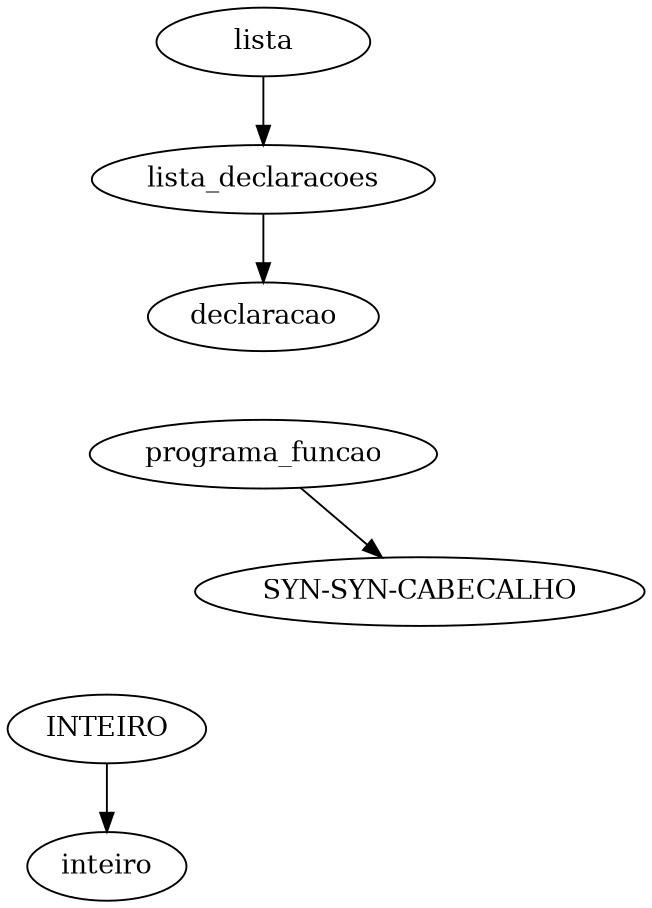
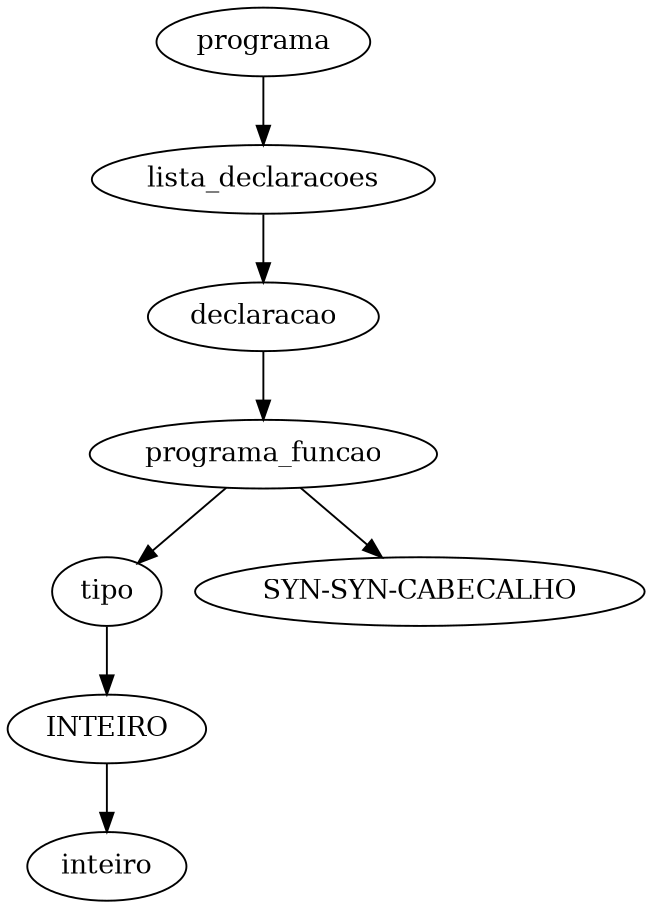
node "lista": label "lista" -> "programa"
edge "declaracao" -> "programa_funcao": added
node "tipo": added
